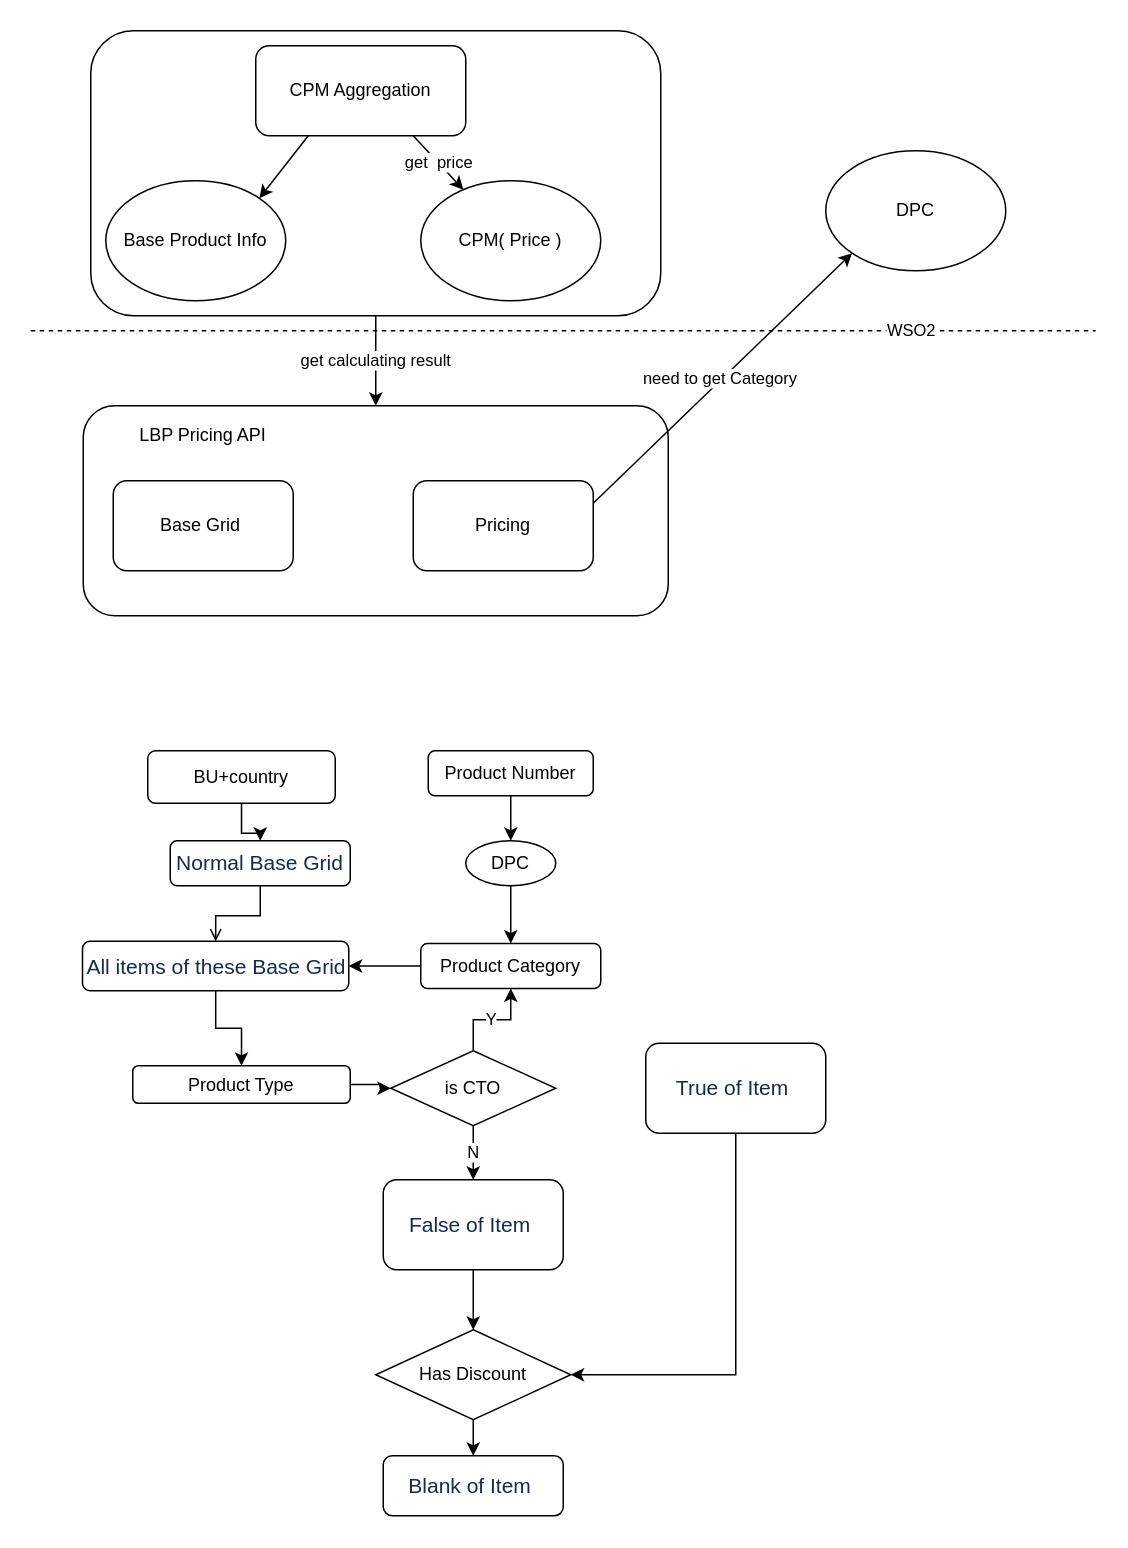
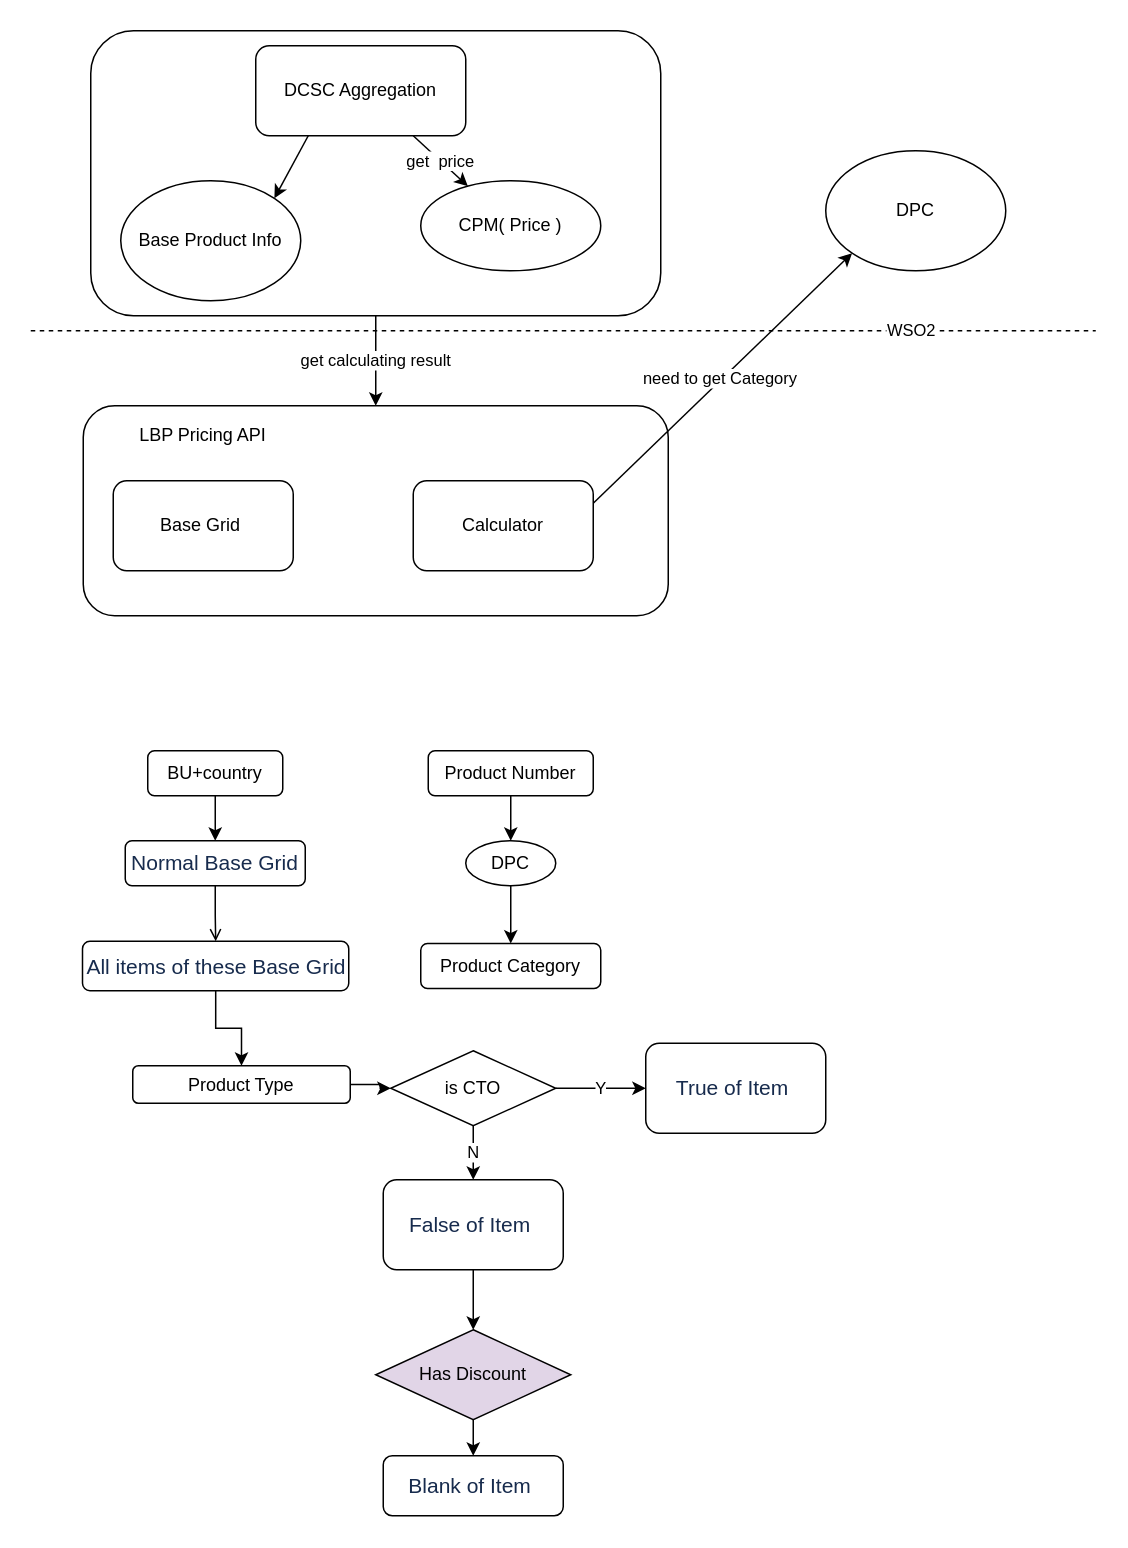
node "CPM Aggregation": label "CPM Aggregation" -> "DCSC Aggregation"
node "Base Product Info": moved (196, 241) -> (211, 241)
node "CPM( Price )": size 180x120 -> 180x90
node "Pricing": label "Pricing" -> "Calculator"
node "BU+country": size 188x53 -> 135x45
node "Normal Base Grid": moved (260, 863) -> (215, 863)
edge "Product Category" -> "All items of these Base Grid": removed
edge "is CTO" -> "Product Category": now "is CTO" -> "True of Item"
edge "True of Item" -> "Has Discount": removed
node "Has Discount": fillcolor #ffffff -> #e1d5e7
